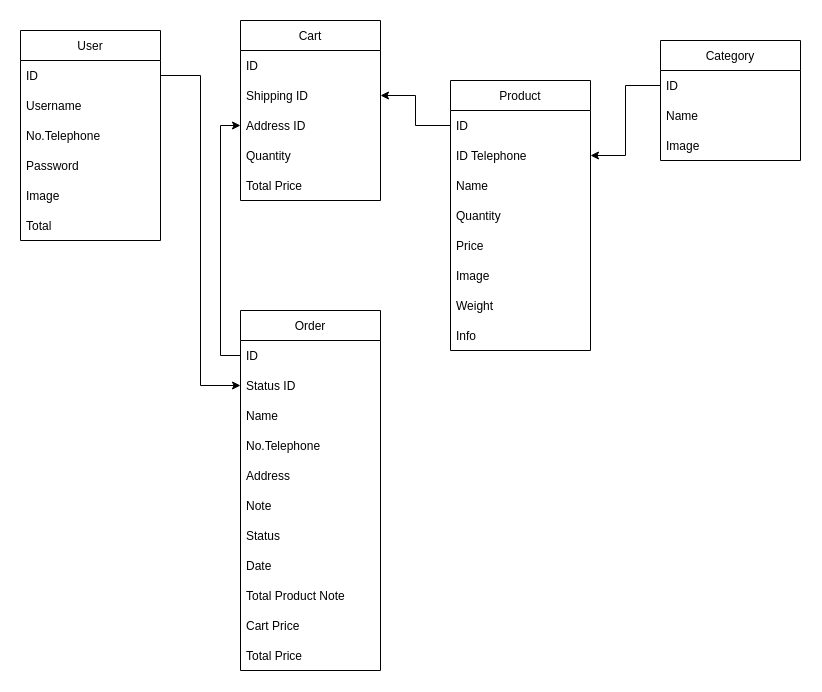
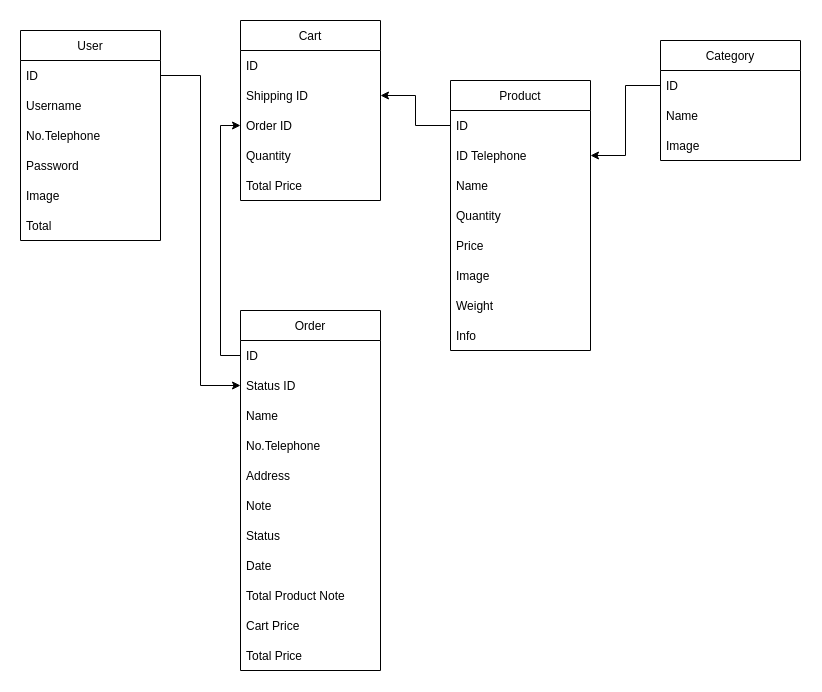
node "Address ID": label "Address ID" -> "Order ID"
